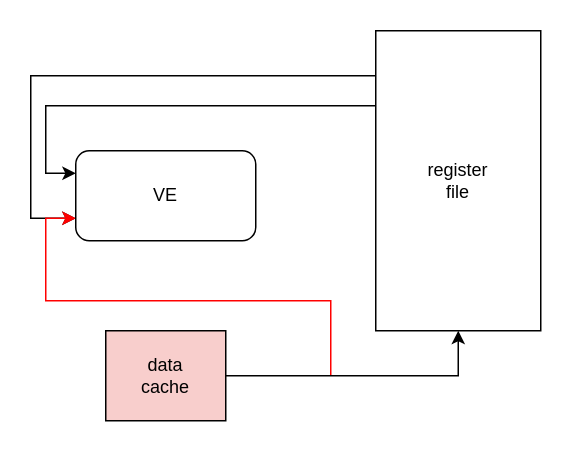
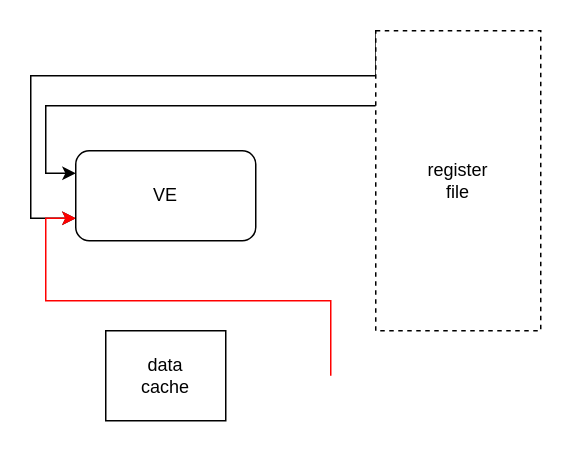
node "register file": style solid -> dashed
node "data cache": fillcolor #f8cecc -> #ffffff
edge "data cache" -> "register file": removed
